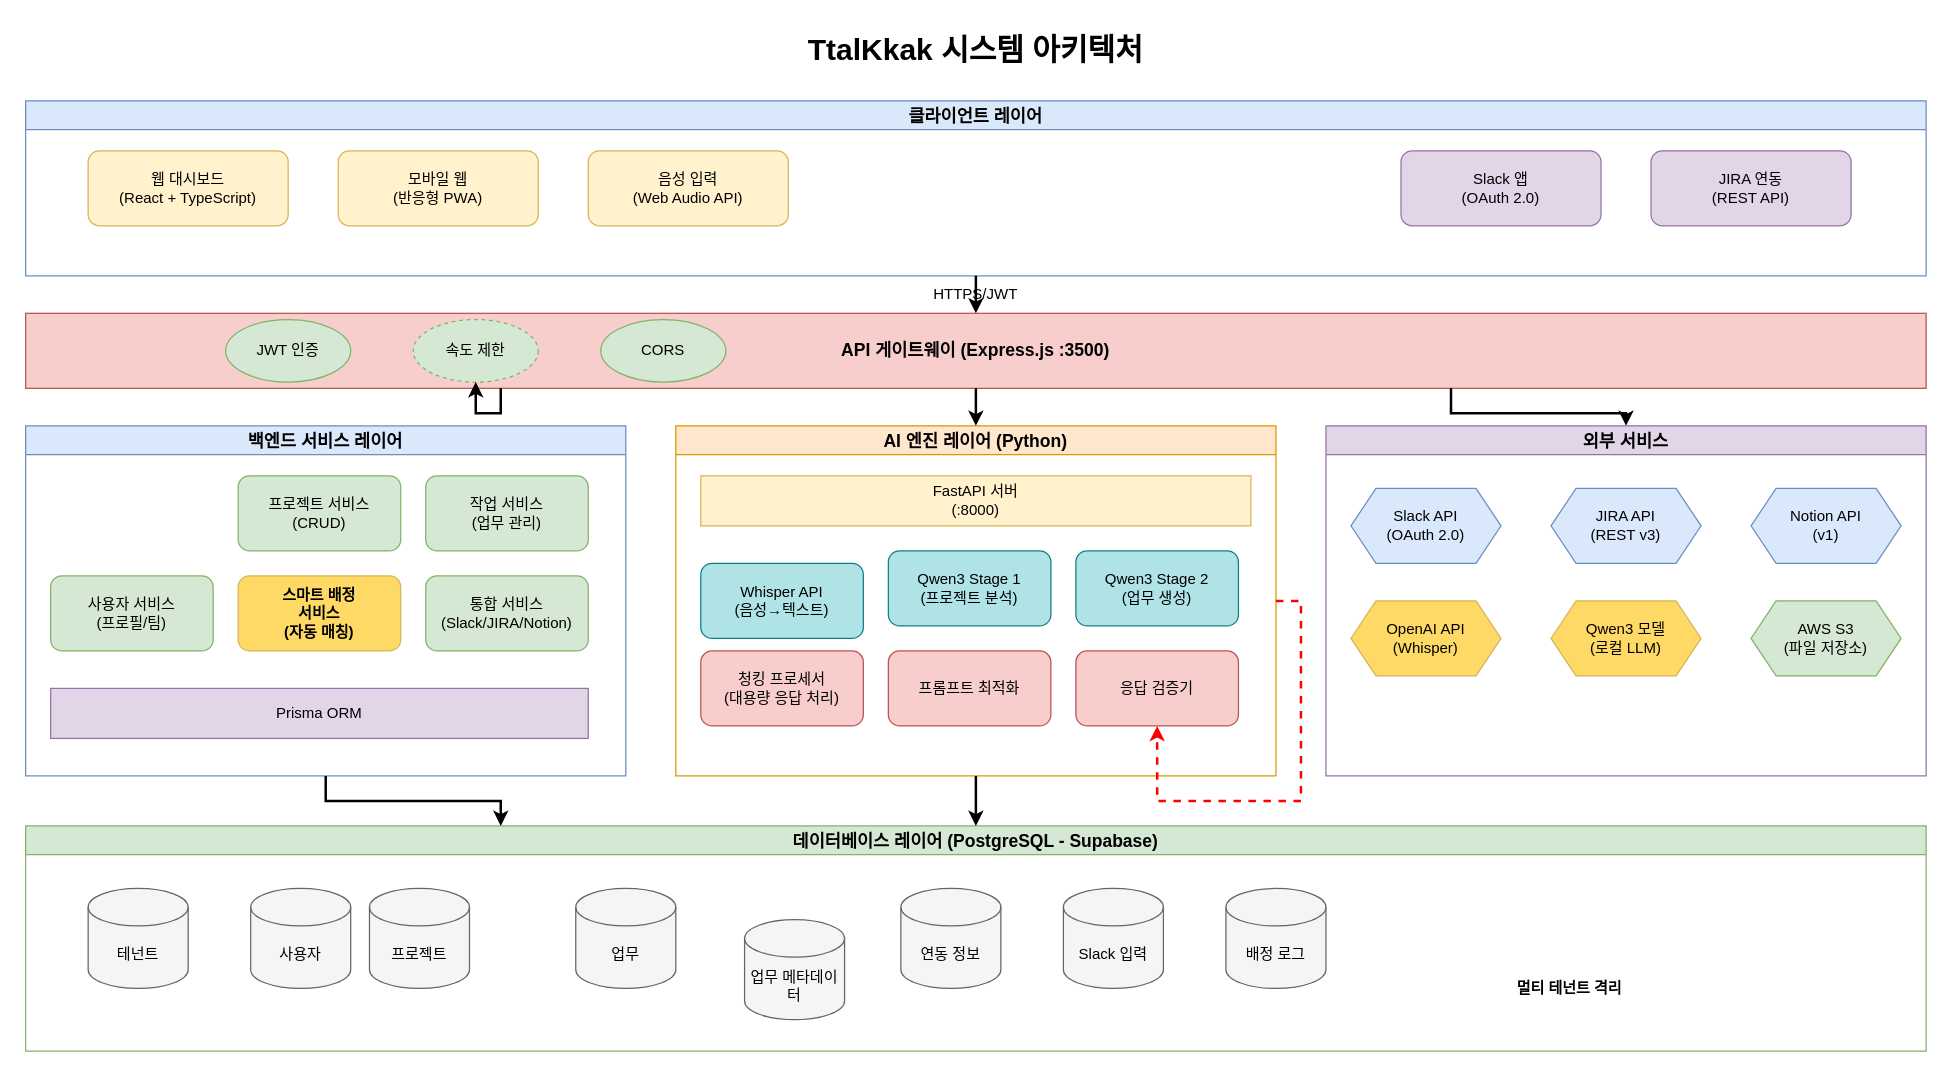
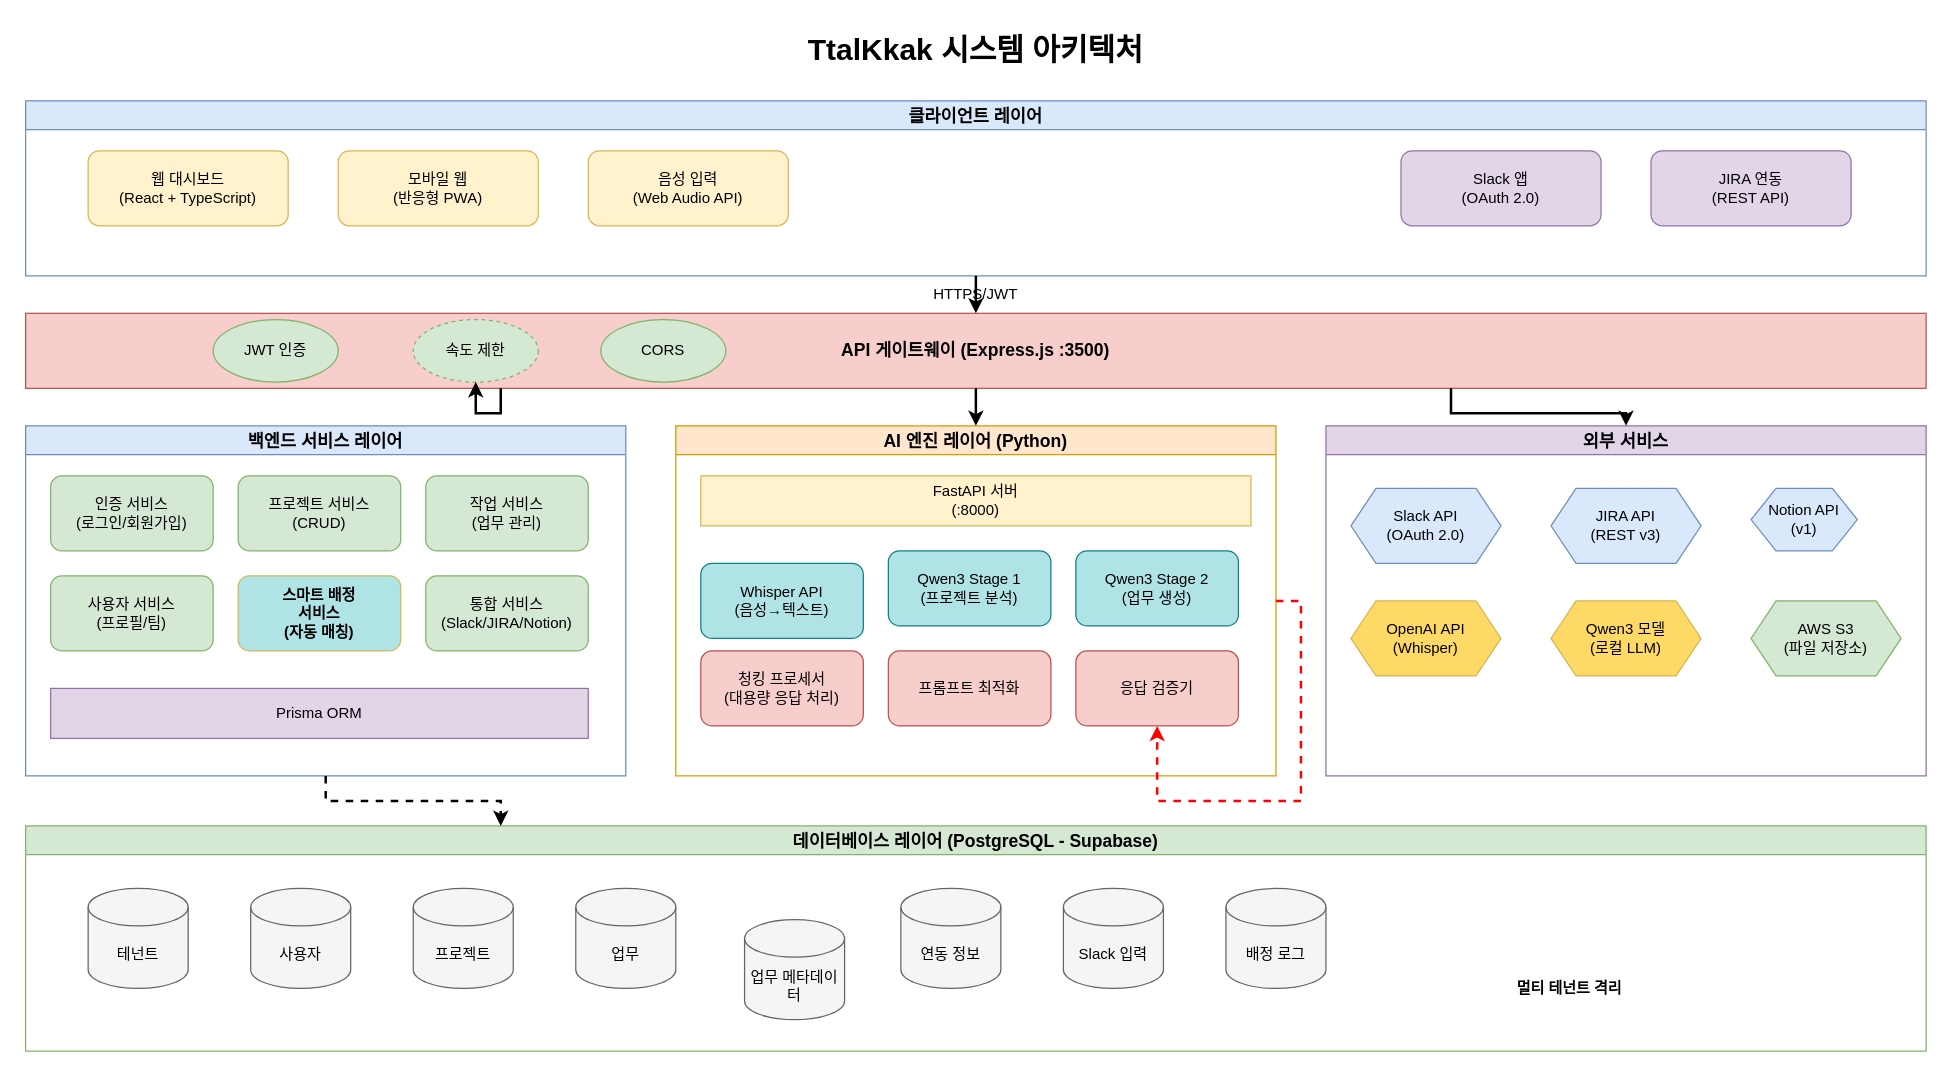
node "JWT 인증": moved (288, 351) -> (276, 351)
node "인증 서비스 (로그인/회원가입)": added
node "Notion API (v1)": size 150x75 -> 106x63
node "스마트 배정 서비스 (자동 매칭)": fillcolor #ffd966 -> #b0e3e6
edge "AI 엔진 레이어 (Python)" -> "데이터베이스 레이어 (PostgreSQL - Supabase)": removed
edge "백엔드 서비스 레이어" -> "데이터베이스 레이어 (PostgreSQL - Supabase)": style solid -> dashed
node "프로젝트": moved (419, 938) -> (463, 938)
